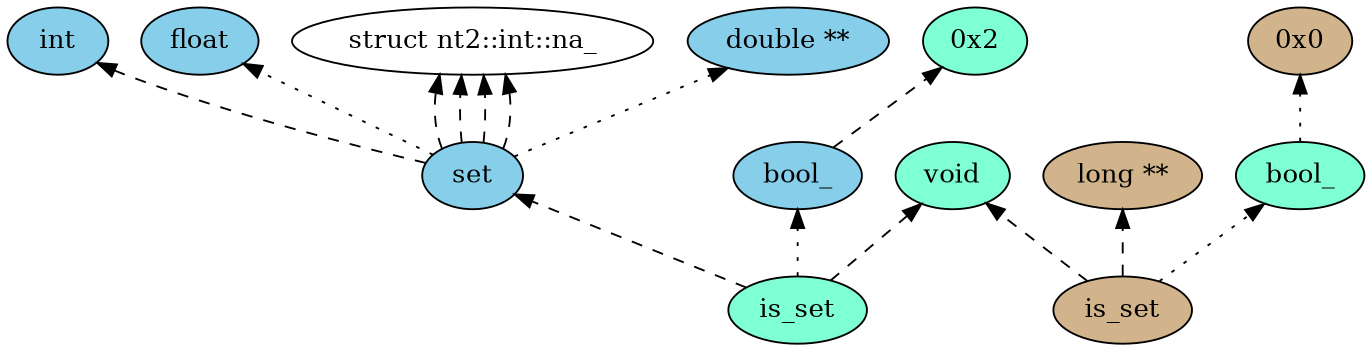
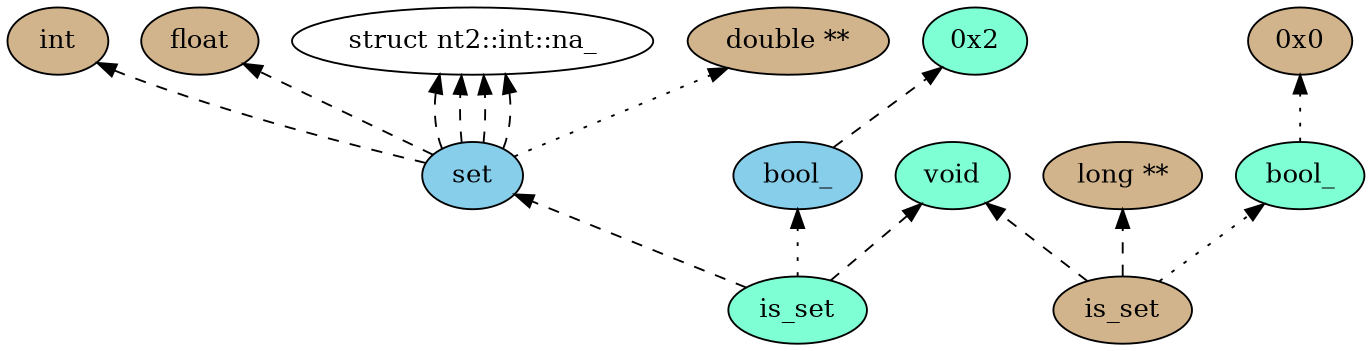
node "int": fillcolor skyblue -> tan
node "float": fillcolor skyblue -> tan
node "double **": fillcolor skyblue -> tan
edge "set" -> "float": style dotted -> dashed
